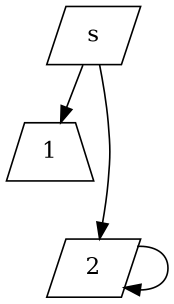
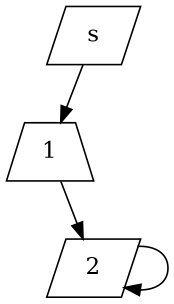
edge "s" -> "2": now "1" -> "2"
